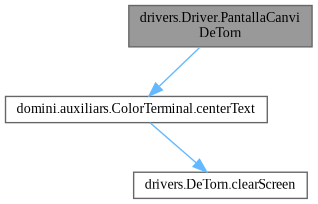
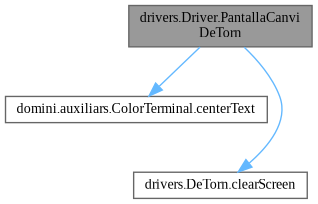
edge "domini.auxiliars.ColorTerminal.centerText" -> "drivers.DeTorn.clearScreen": now "drivers.Driver.PantallaCanvi DeTorn" -> "drivers.DeTorn.clearScreen"
